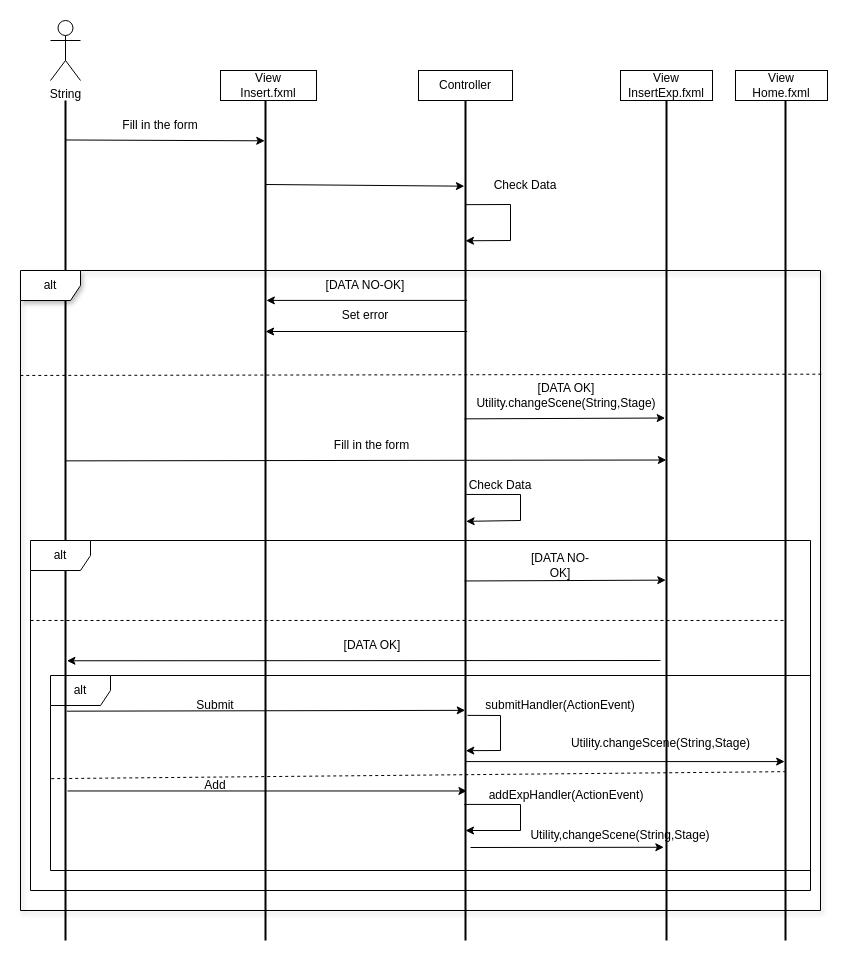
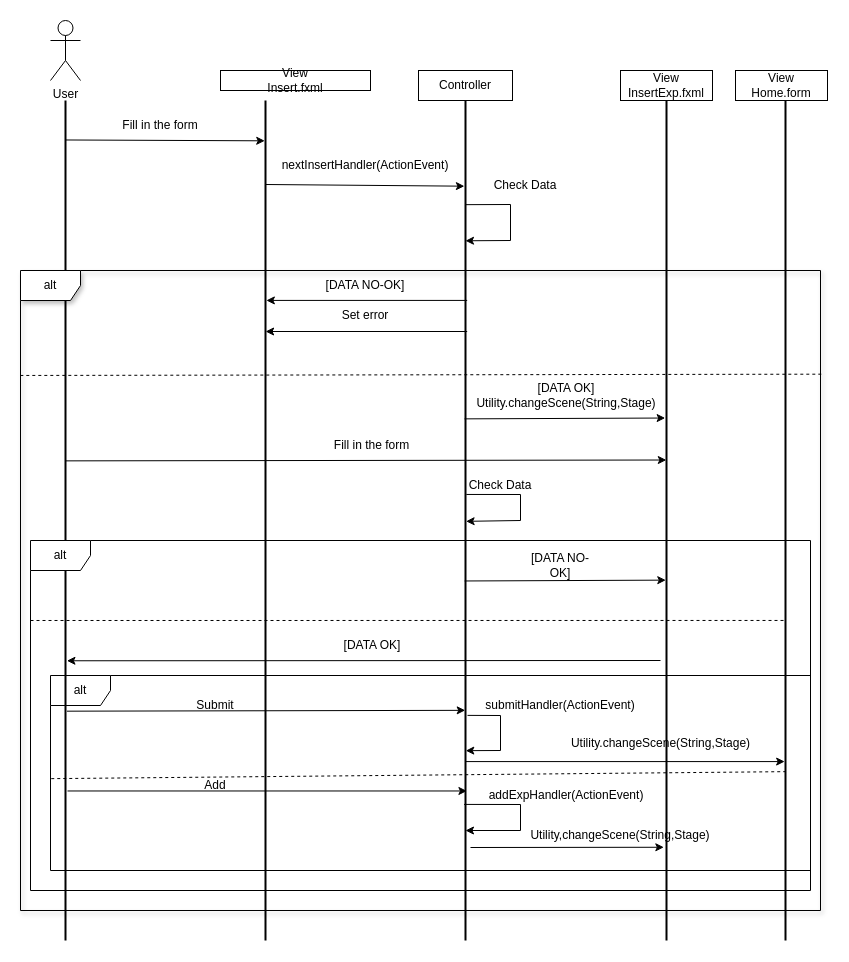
node "View Insert.fxml": size 96x30 -> 150x20
node "View Home.fxml": label "View Home.fxml" -> "View Home.form"
node "String": label "String" -> "User"
node "nextInsertHandler(ActionEvent)": added
